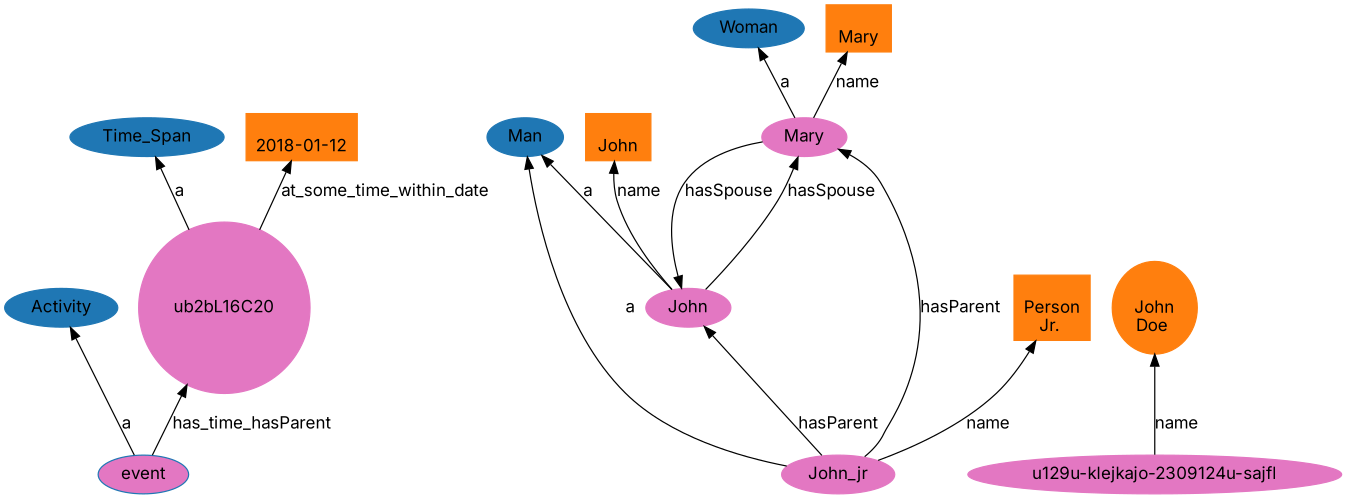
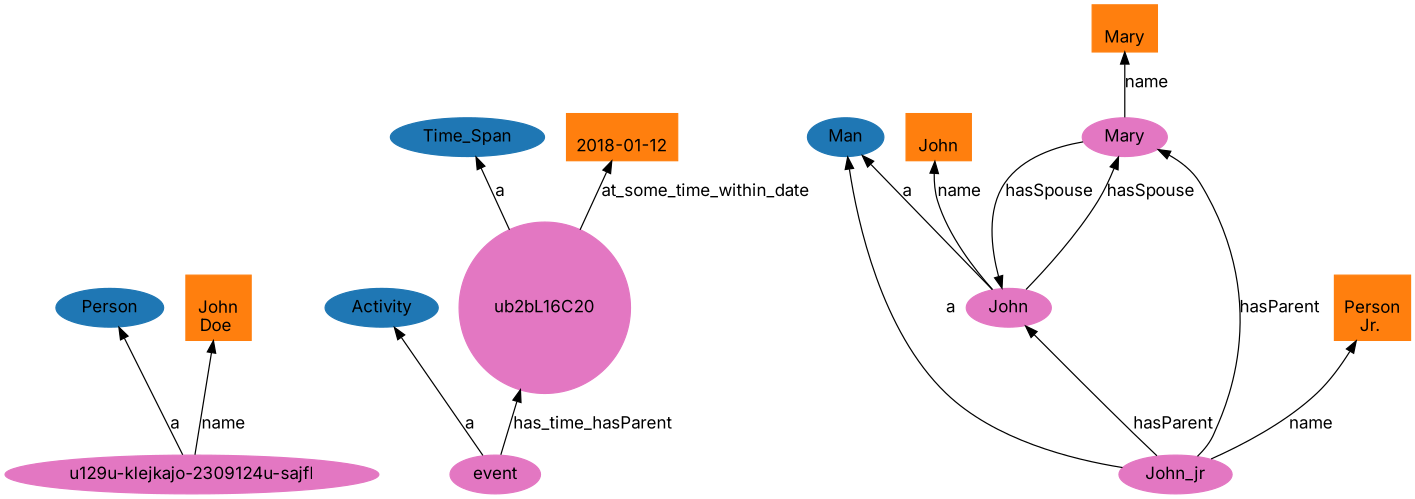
node "Woman": removed
node "Person": added
node "John Doe": shape ellipse -> box
node "event": color #1f77b4 -> #e377c2
